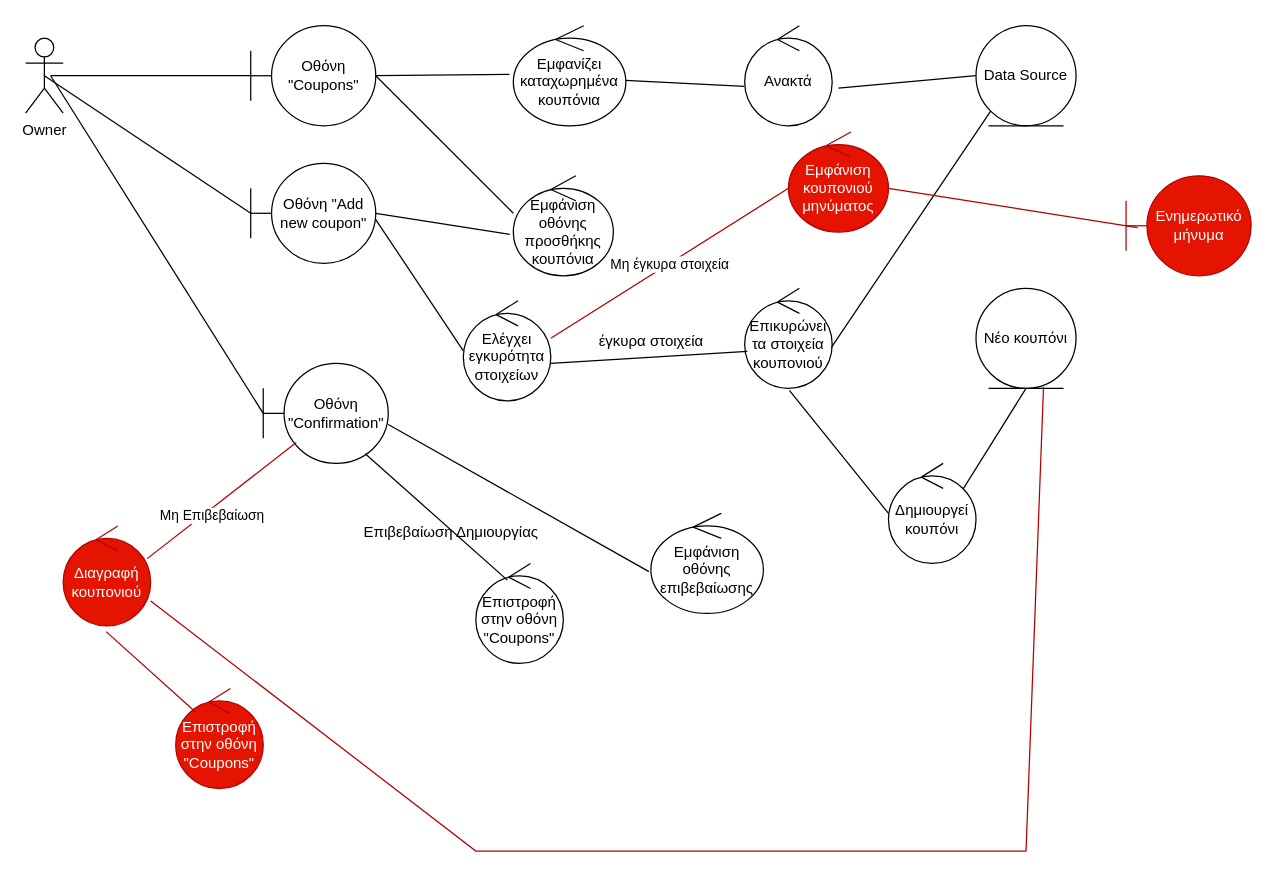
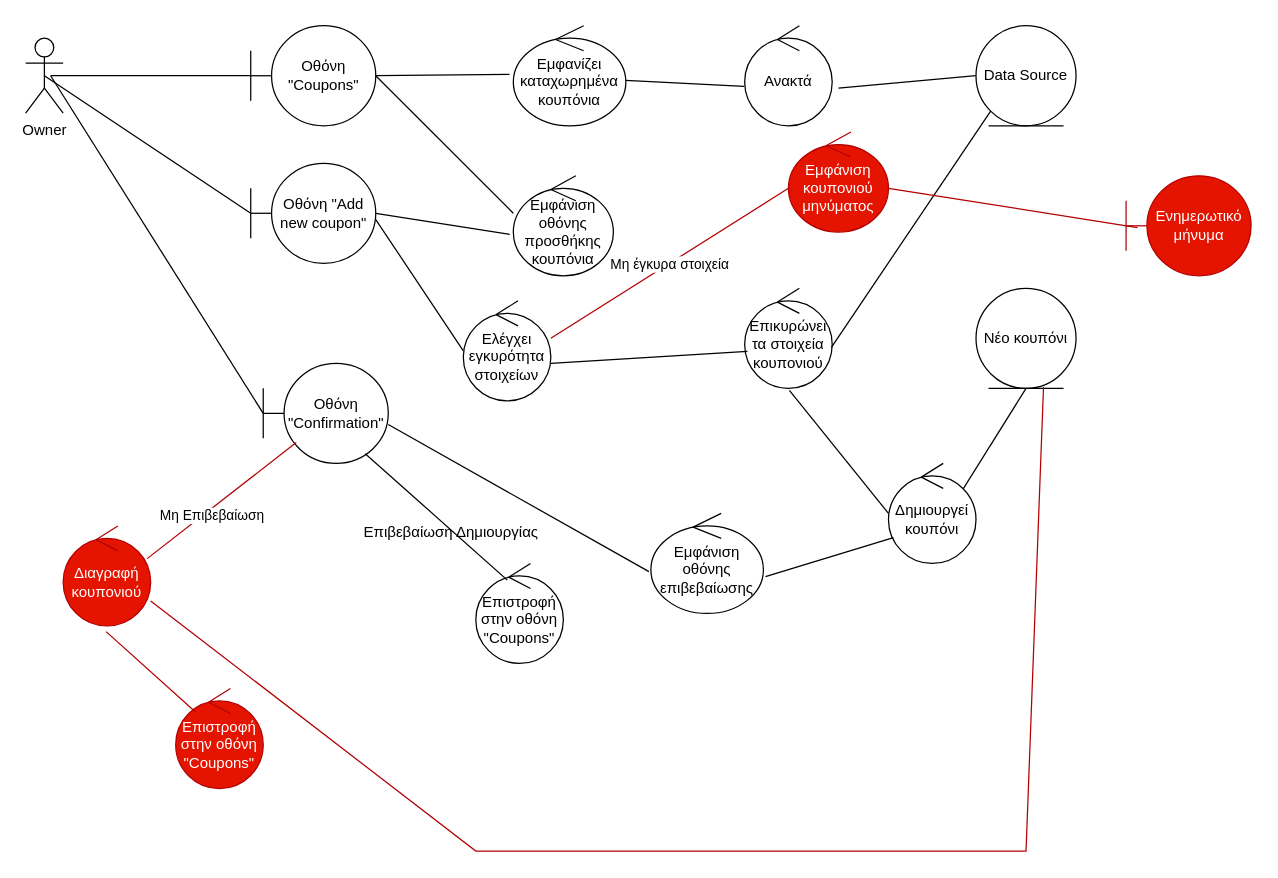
node "έγκυρα στοιχεία": removed
edge "Δημιουργεί κουπόνι" -- "Εμφάνιση οθόνης επιβεβαίωσης": added
